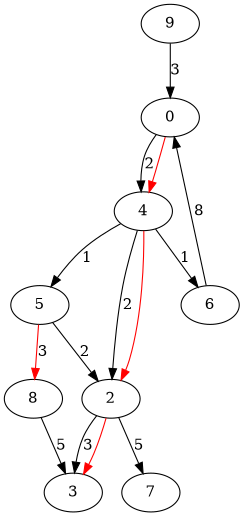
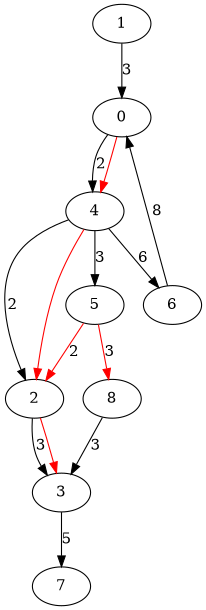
node "9": label "9" -> "1"
edge "4" -> "5": label "1" -> "3"
edge "4" -> "6": label "1" -> "6"
edge "5" -> "2": color black -> red
edge "2" -> "7": now "3" -> "7"
edge "8" -> "3": label "5" -> "3"
